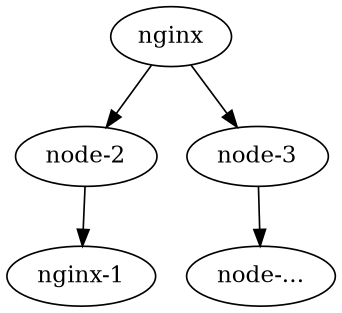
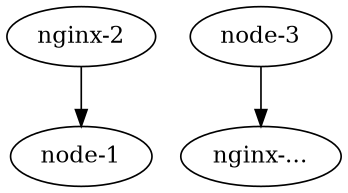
node "nginx": removed
node "node-2": label "node-2" -> "nginx-2"
node "nginx-1": label "nginx-1" -> "node-1"
node "node-...": label "node-..." -> "nginx-..."
